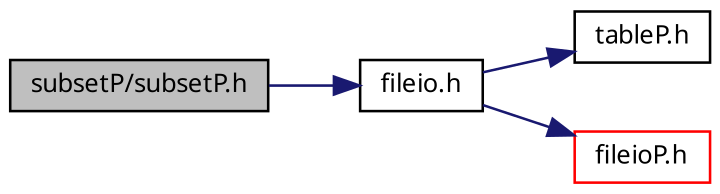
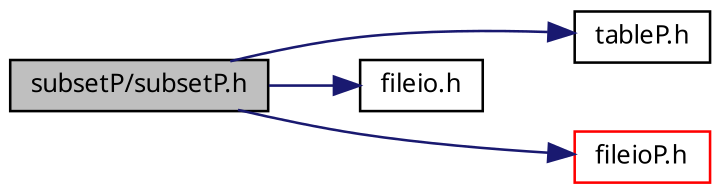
edge "fileio.h" -> "tableP.h": now "subsetP/subsetP.h" -> "tableP.h"
edge "fileio.h" -> "fileioP.h": now "subsetP/subsetP.h" -> "fileioP.h"
